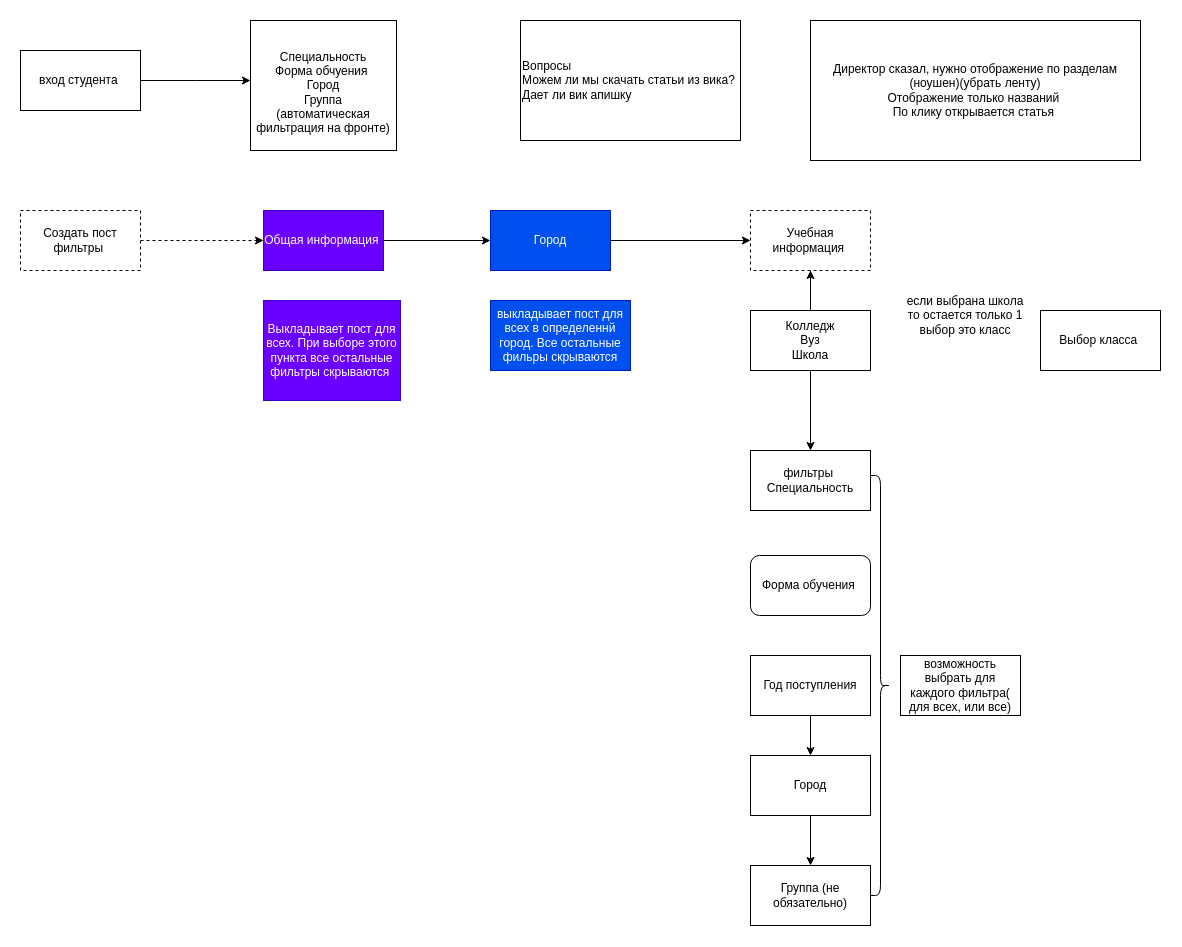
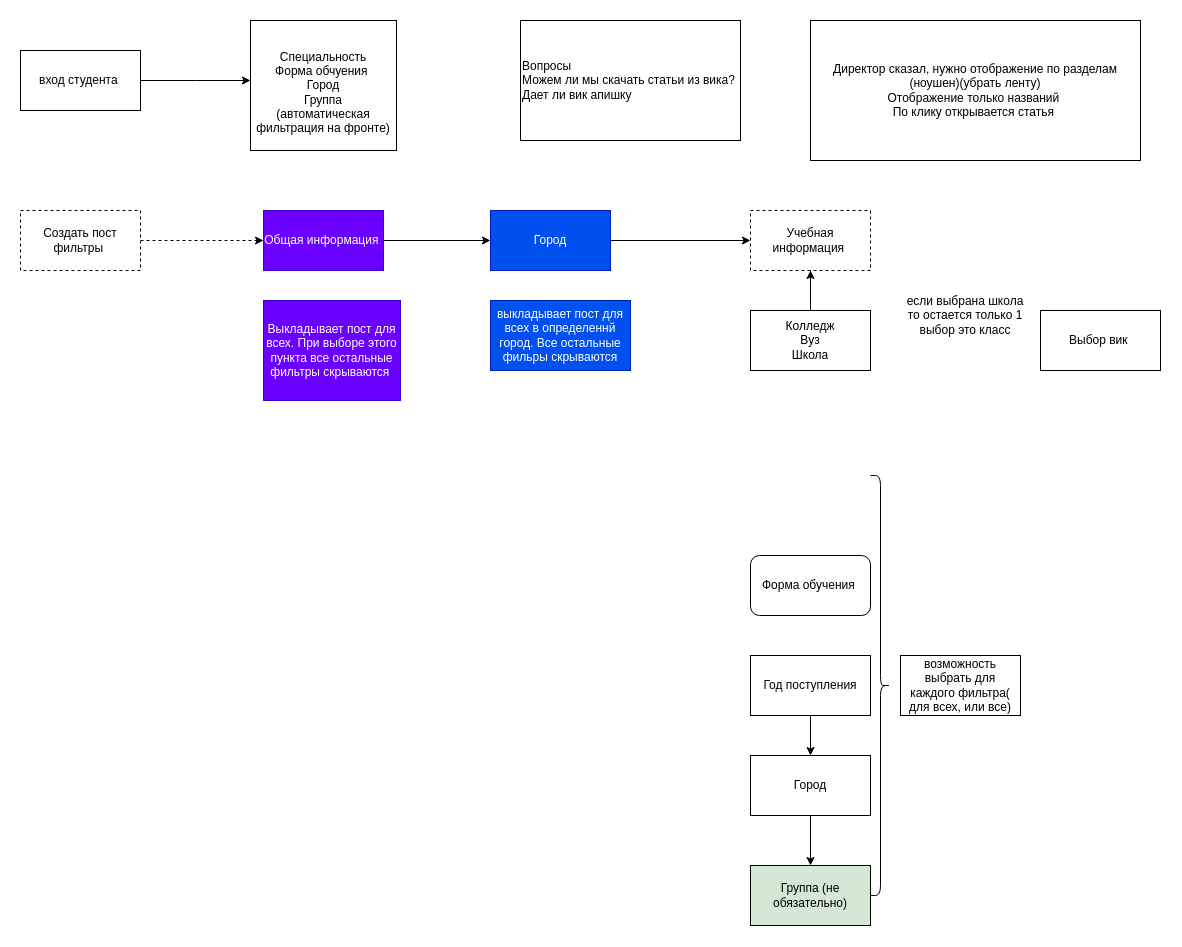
node "Выбор класса": label "Выбор класса" -> "Выбор вик"
edge "Колледж Вуз Школа" -> "фильтры Специальность": removed
node "фильтры Специальность": removed
node "Группа (не обязательно)": fillcolor #ffffff -> #d5e8d4
